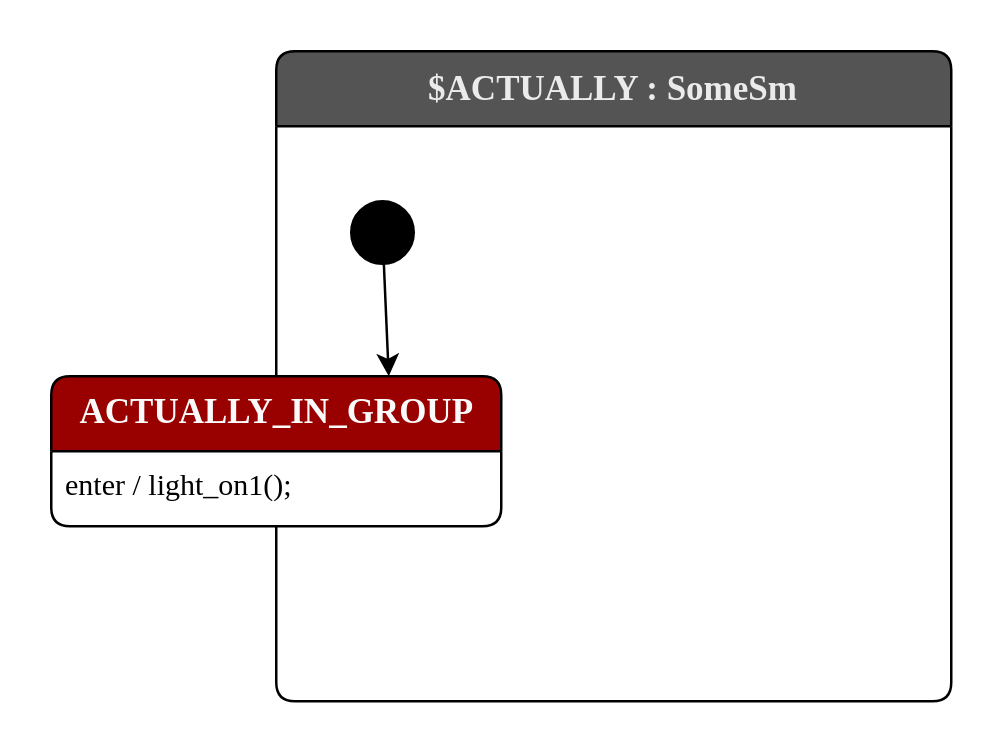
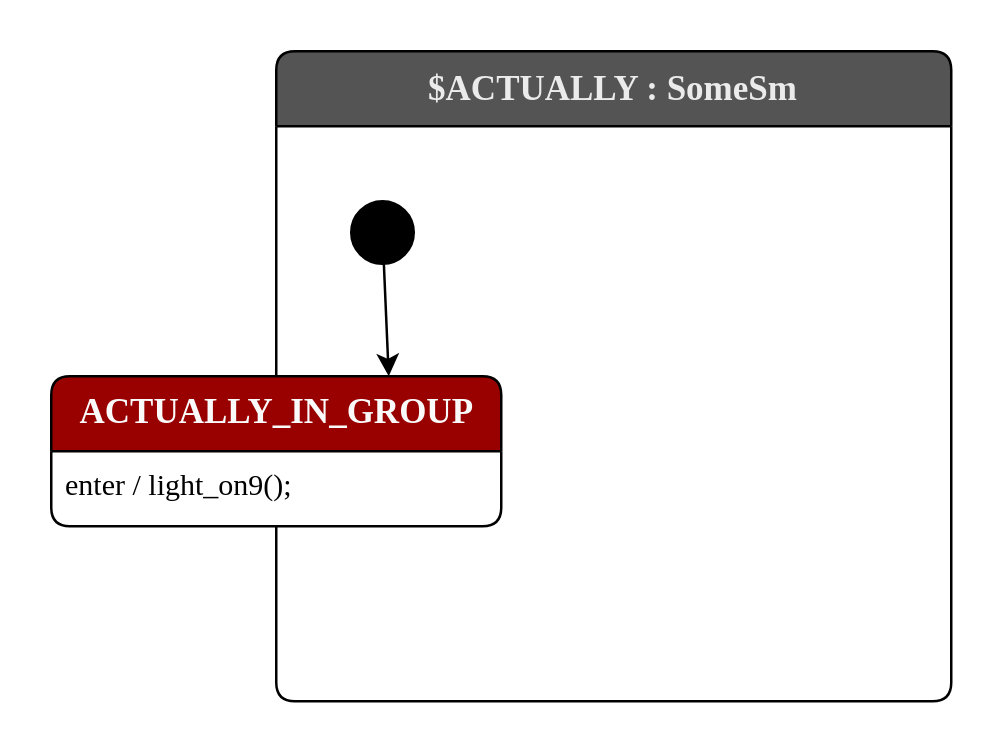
node "enter / light_on1();": label "enter / light_on1();" -> "enter / light_on9();"
